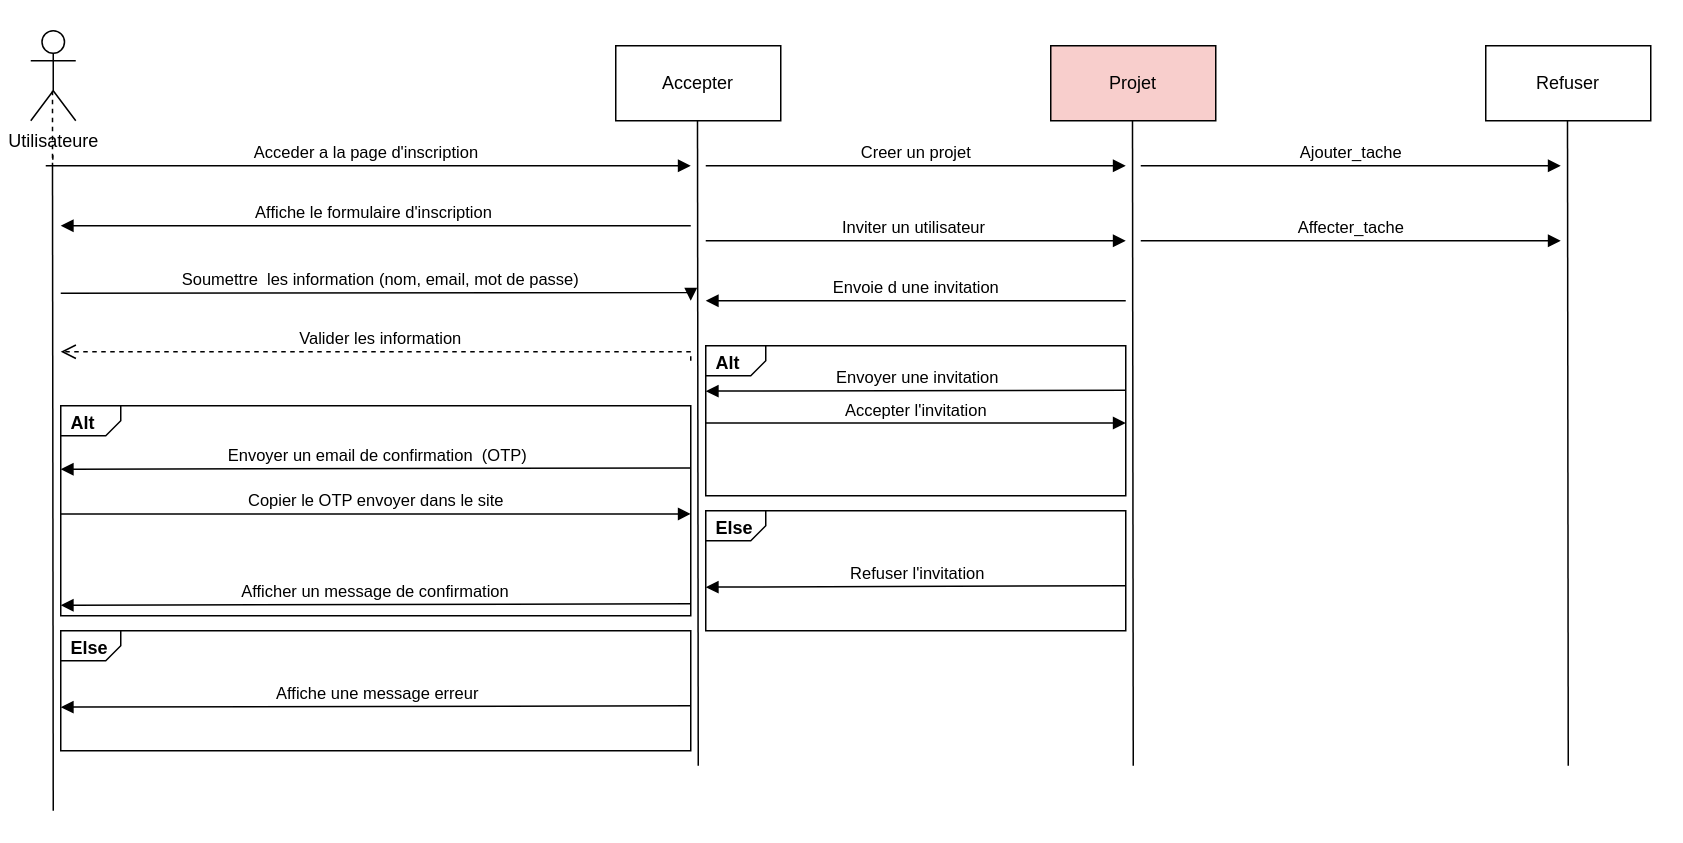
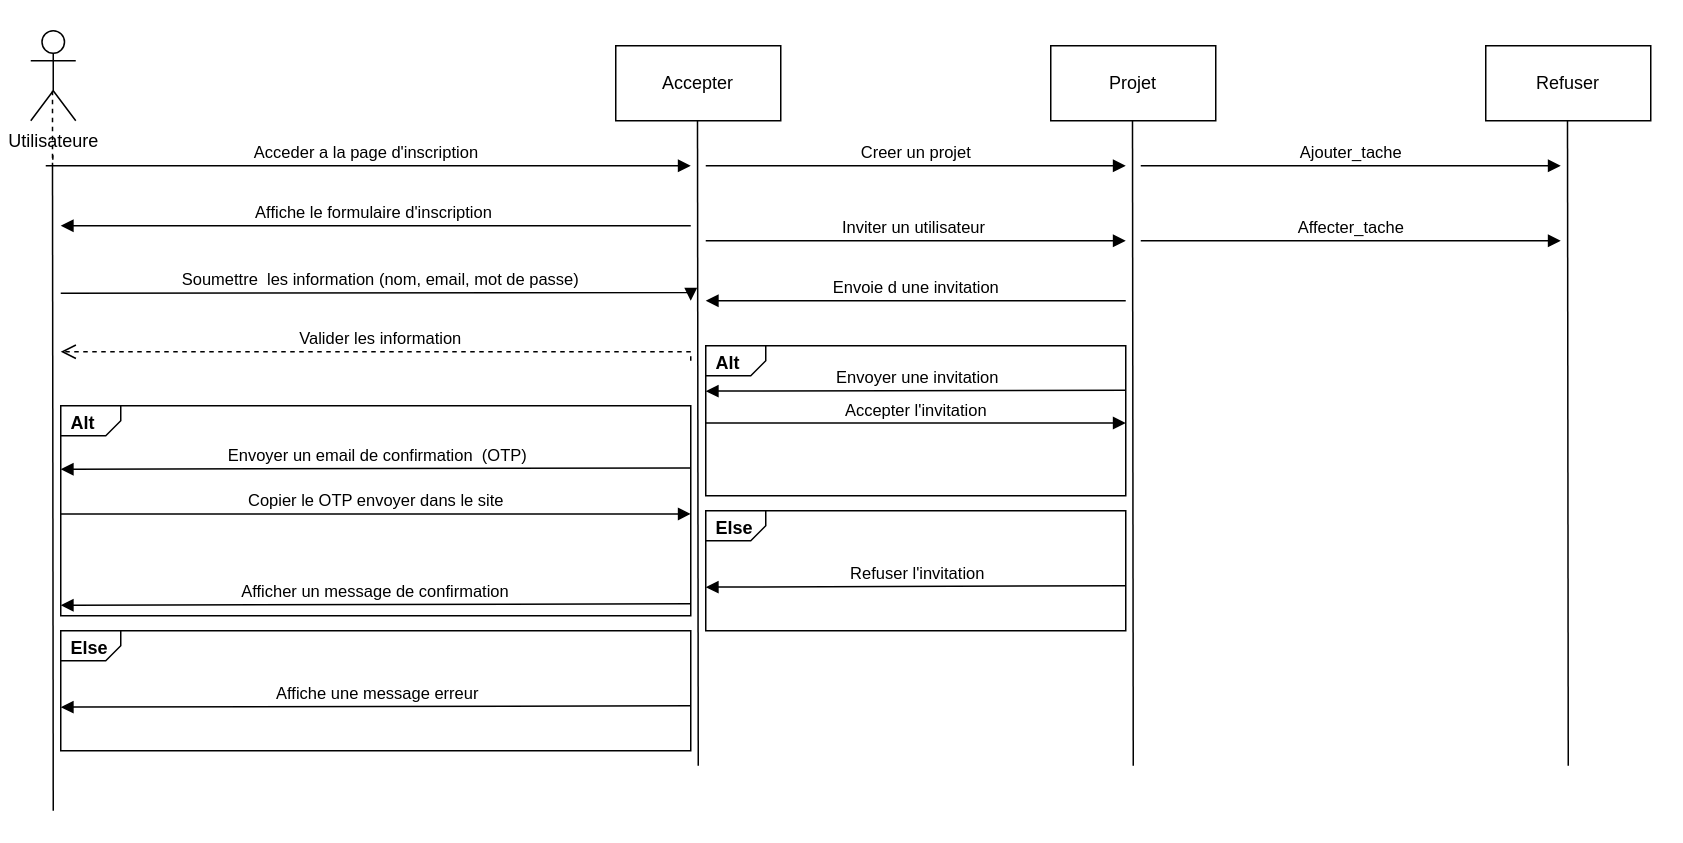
node "Projet": fillcolor #f8cecc -> #ffffff
